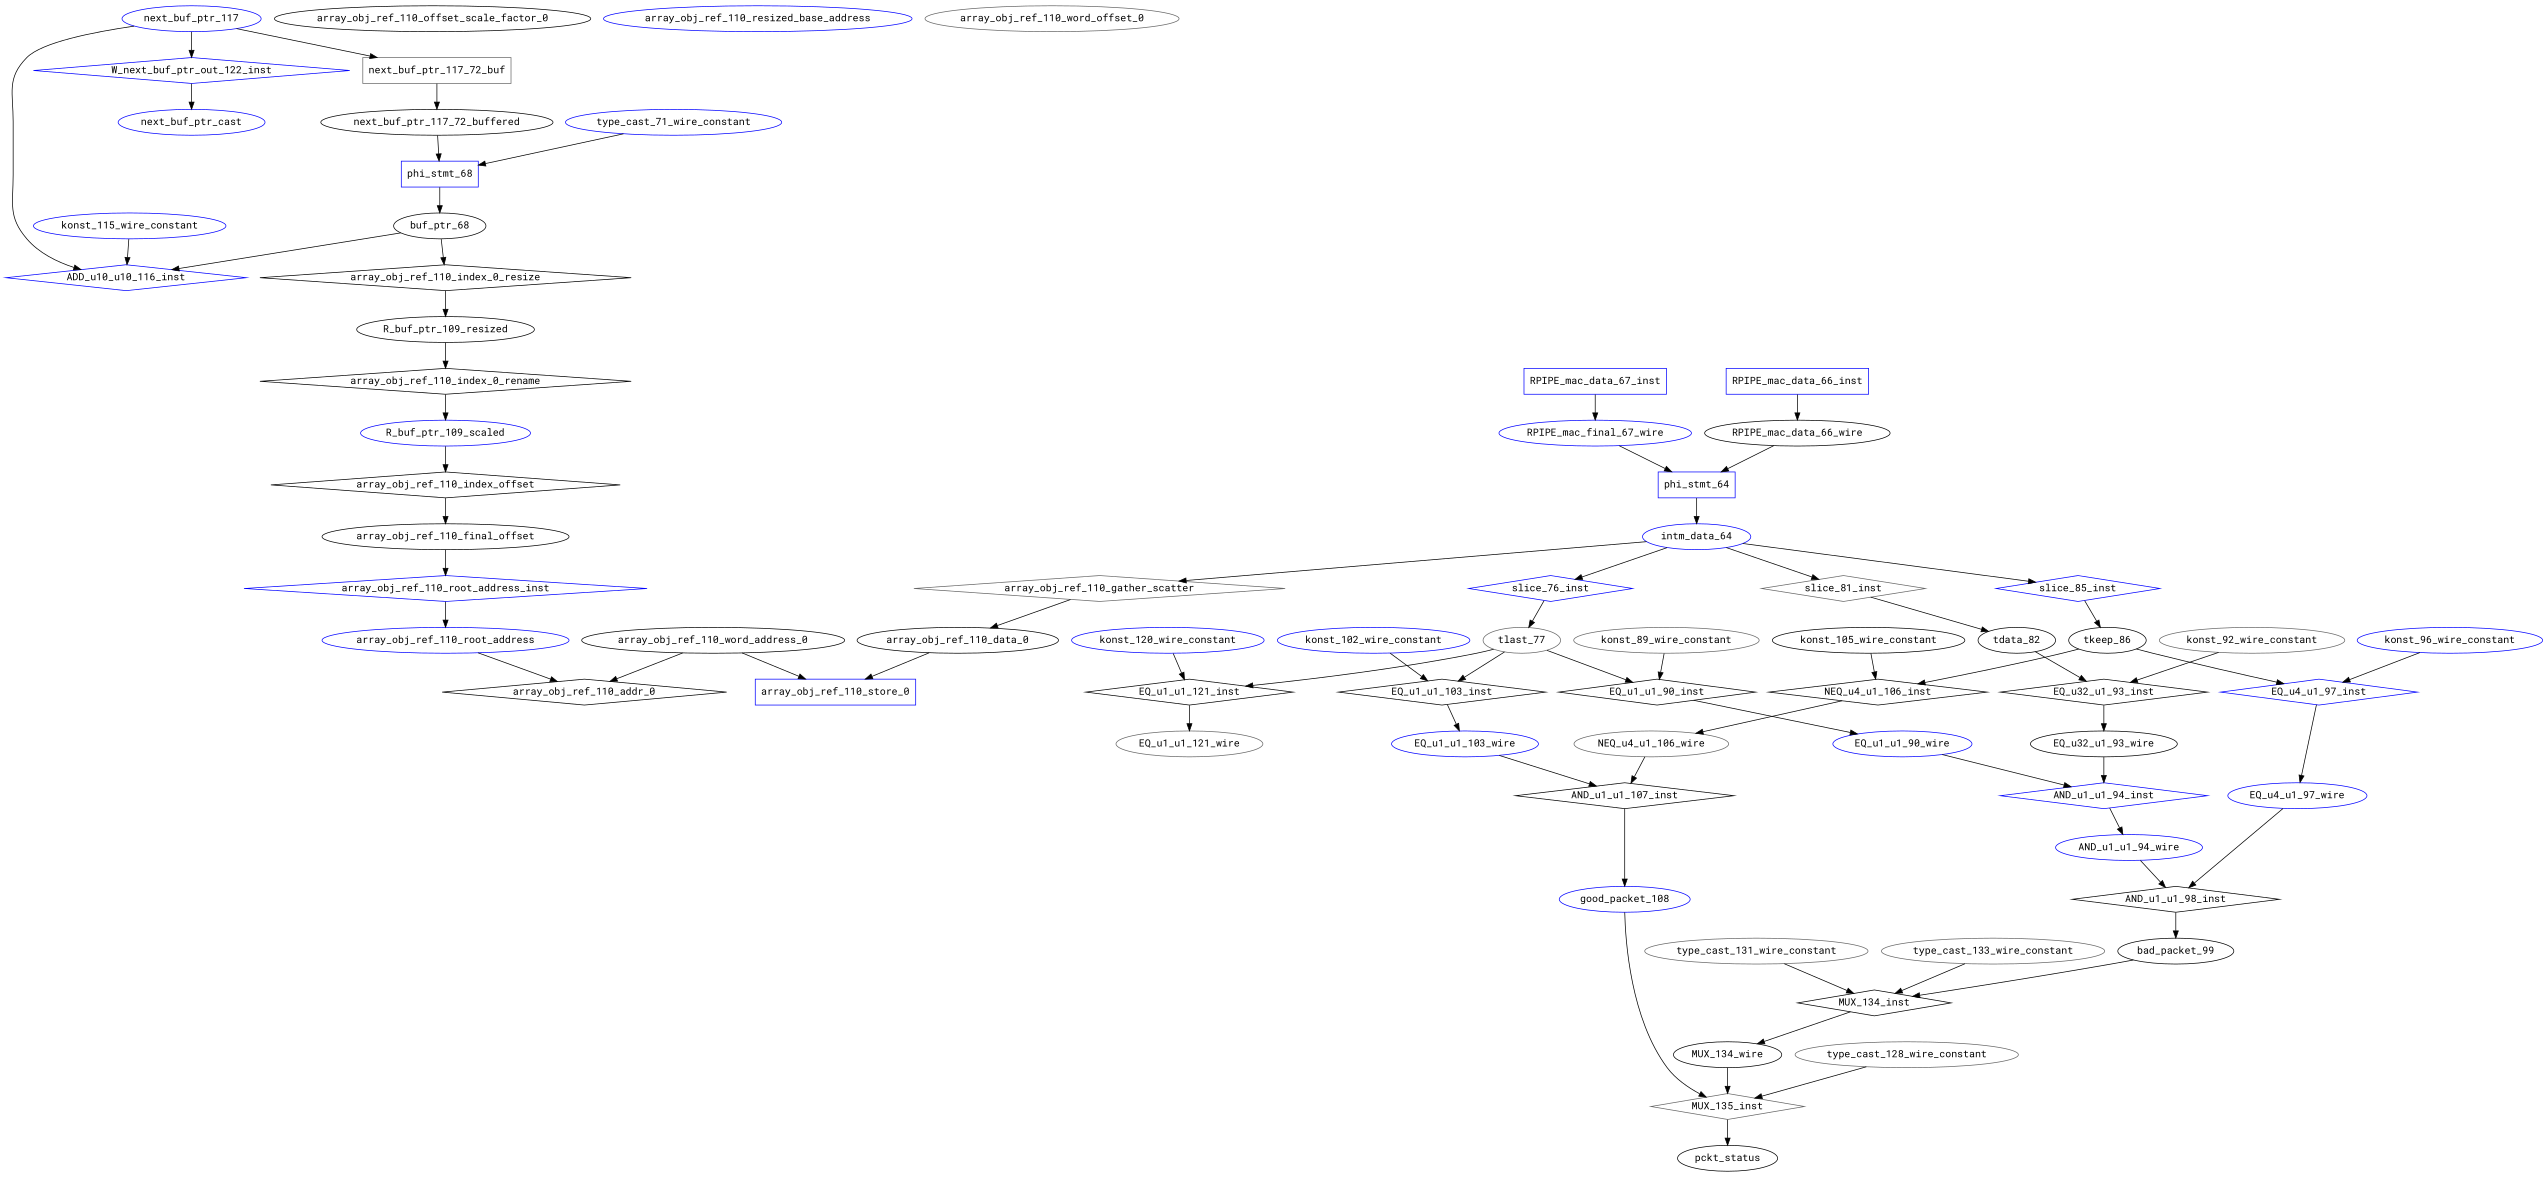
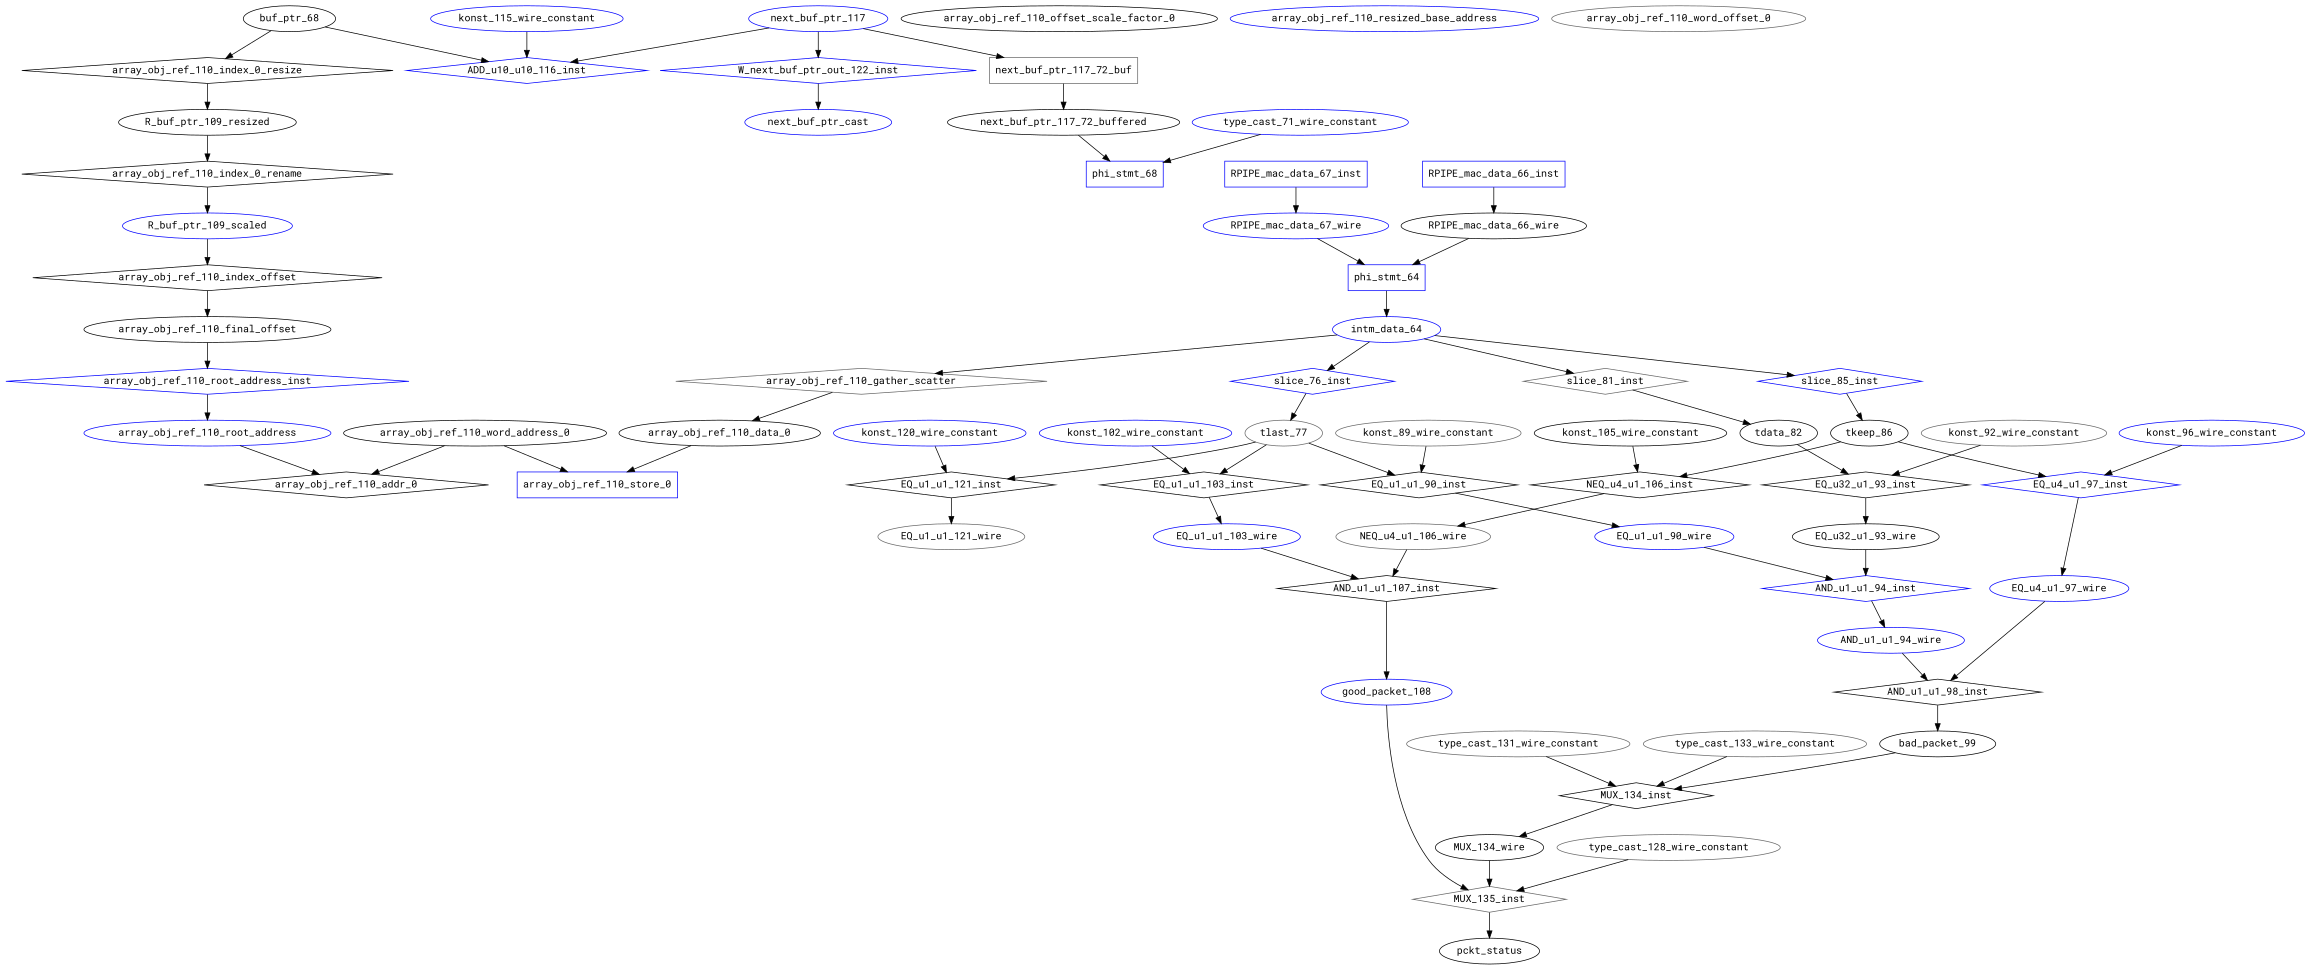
edge "phi_stmt_68" -> "buf_ptr_68": removed
node "RPIPE_mac_final_67_wire": label "RPIPE_mac_final_67_wire" -> "RPIPE_mac_data_67_wire"
